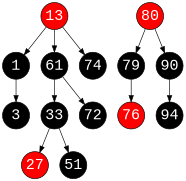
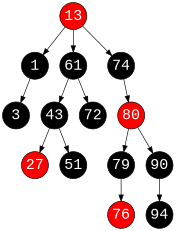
edge "74" -> "80": added
node "33": label "33" -> "43"
